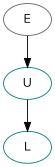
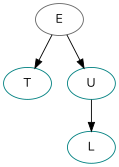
node "T": added
